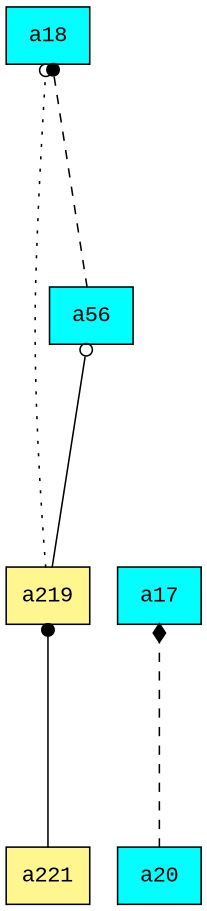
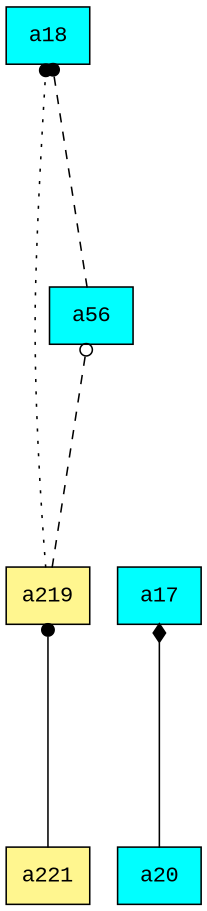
edge "a219" -> "a18": arrowhead odot -> dot
edge "a219" -> "a56": style solid -> dashed
edge "a20" -> "a17": style dashed -> solid
